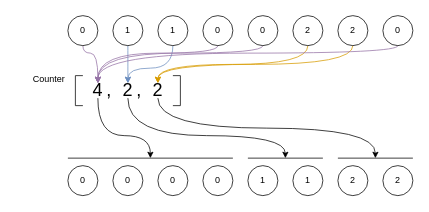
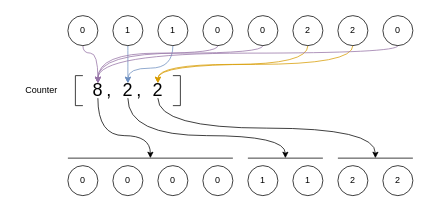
node "Counter": moved (49, 79) -> (42, 90)
node "4": label "4" -> "8"
